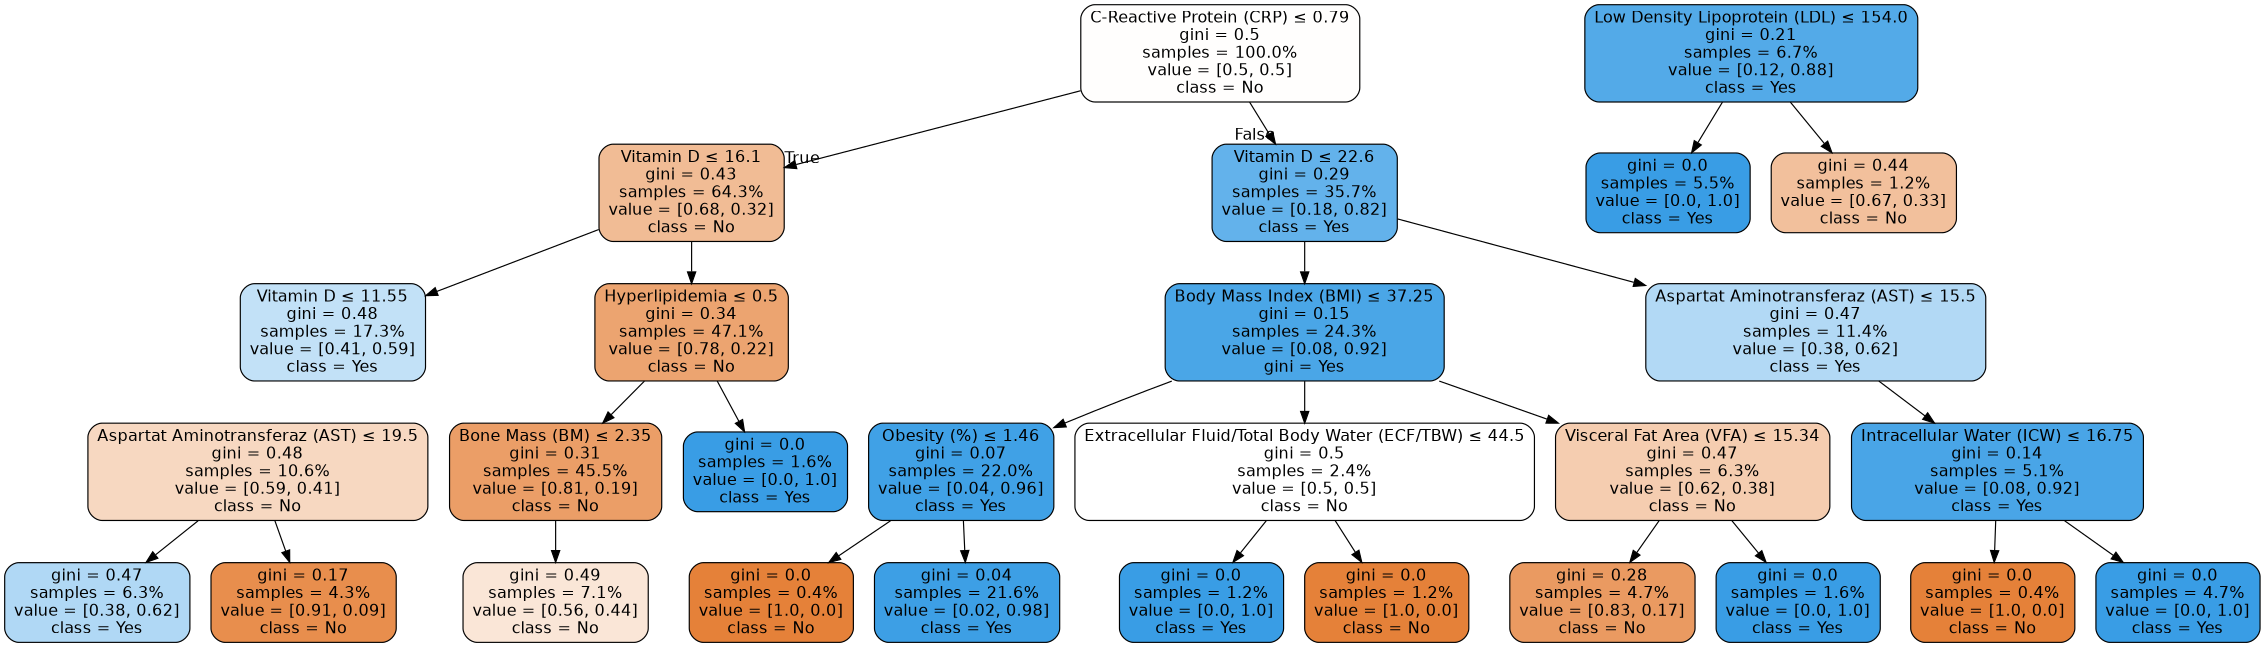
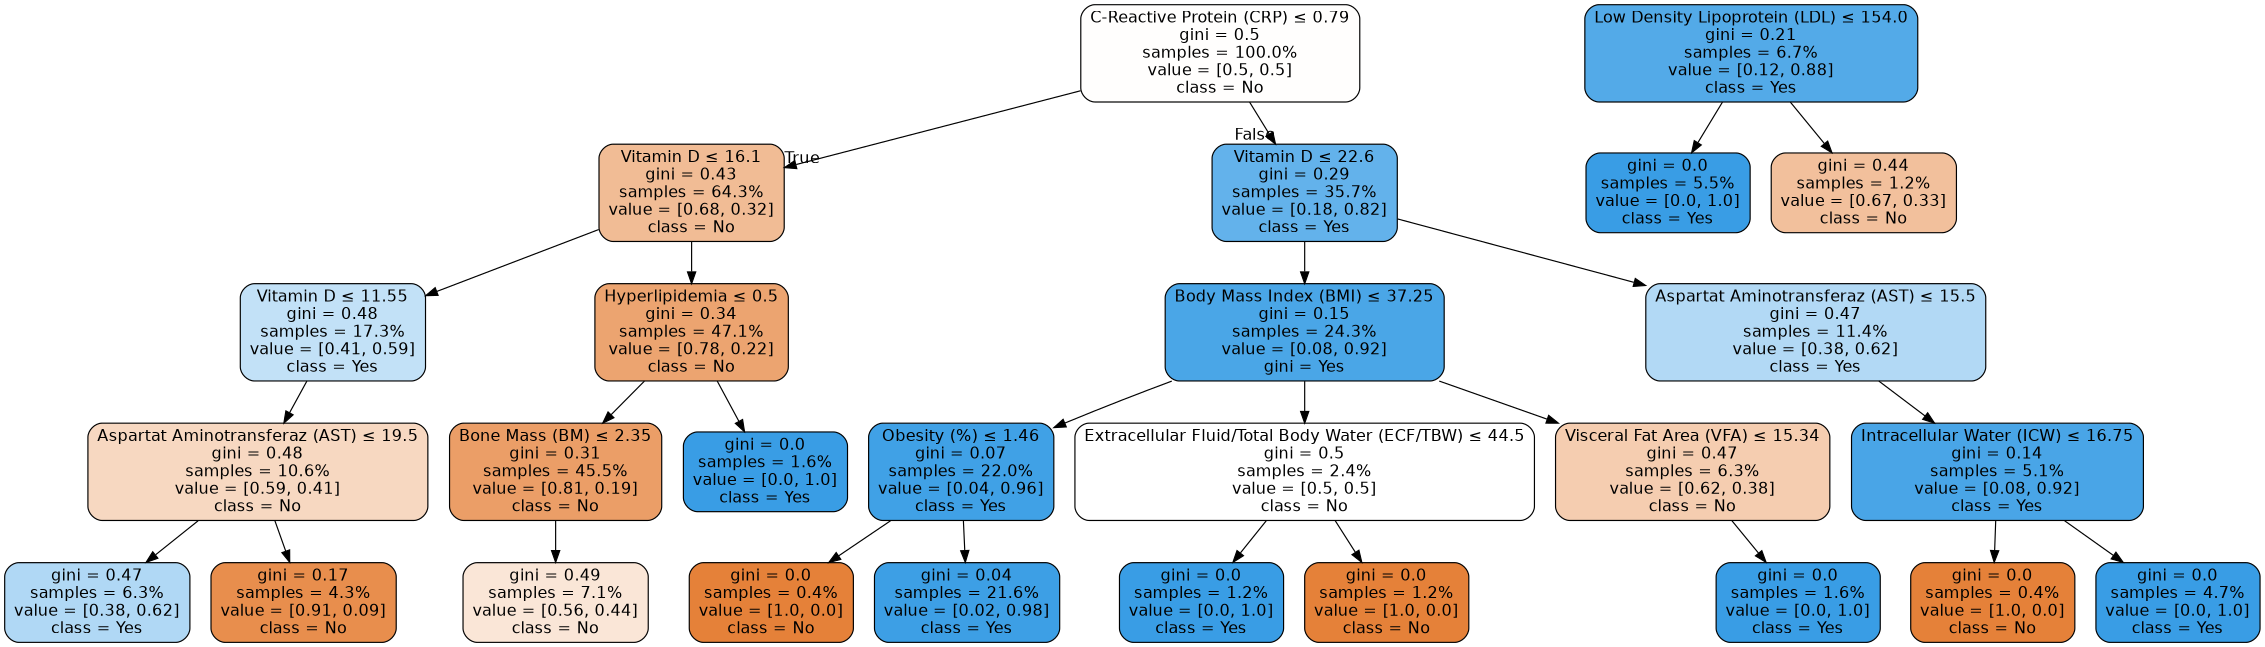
edge "Vitamin D ≤ 11.55" -> "Aspartat Aminotransferaz (AST) ≤ 19.5": added
node "gini = 0.28": removed
